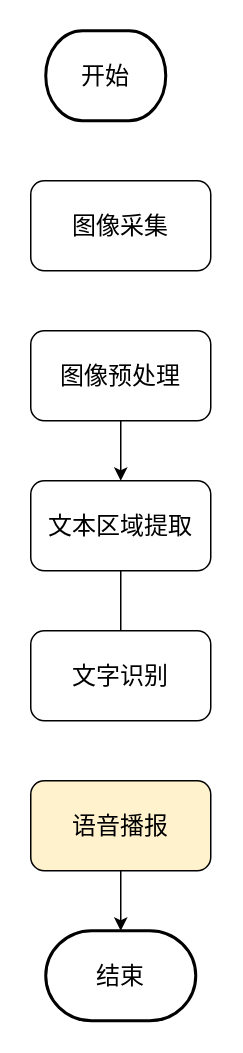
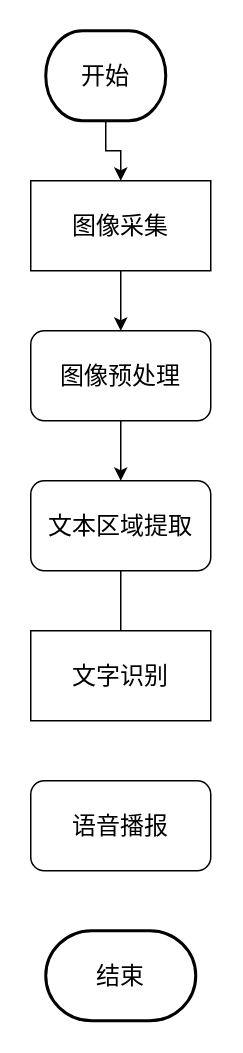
edge "开始" -> "图像采集": added
node "图像采集": shape rounded rectangle -> rectangle
edge "图像采集" -> "图像预处理": added
node "文字识别": shape rounded rectangle -> rectangle
node "语音播报": fillcolor #fff2cc -> #ffffff
edge "语音播报" -> "结束": removed
